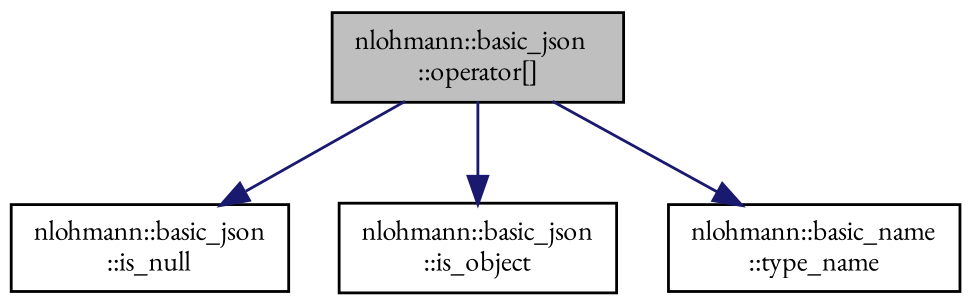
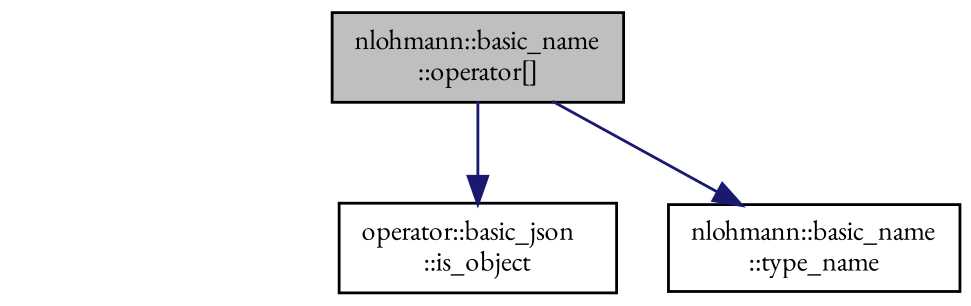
node "nlohmann::basic_json ::operator[]": label "nlohmann::basic_json ::operator[]" -> "nlohmann::basic_name ::operator[]"
node "nlohmann::basic_json ::is_null": removed
node "nlohmann::basic_json ::is_object": label "nlohmann::basic_json ::is_object" -> "operator::basic_json ::is_object"
